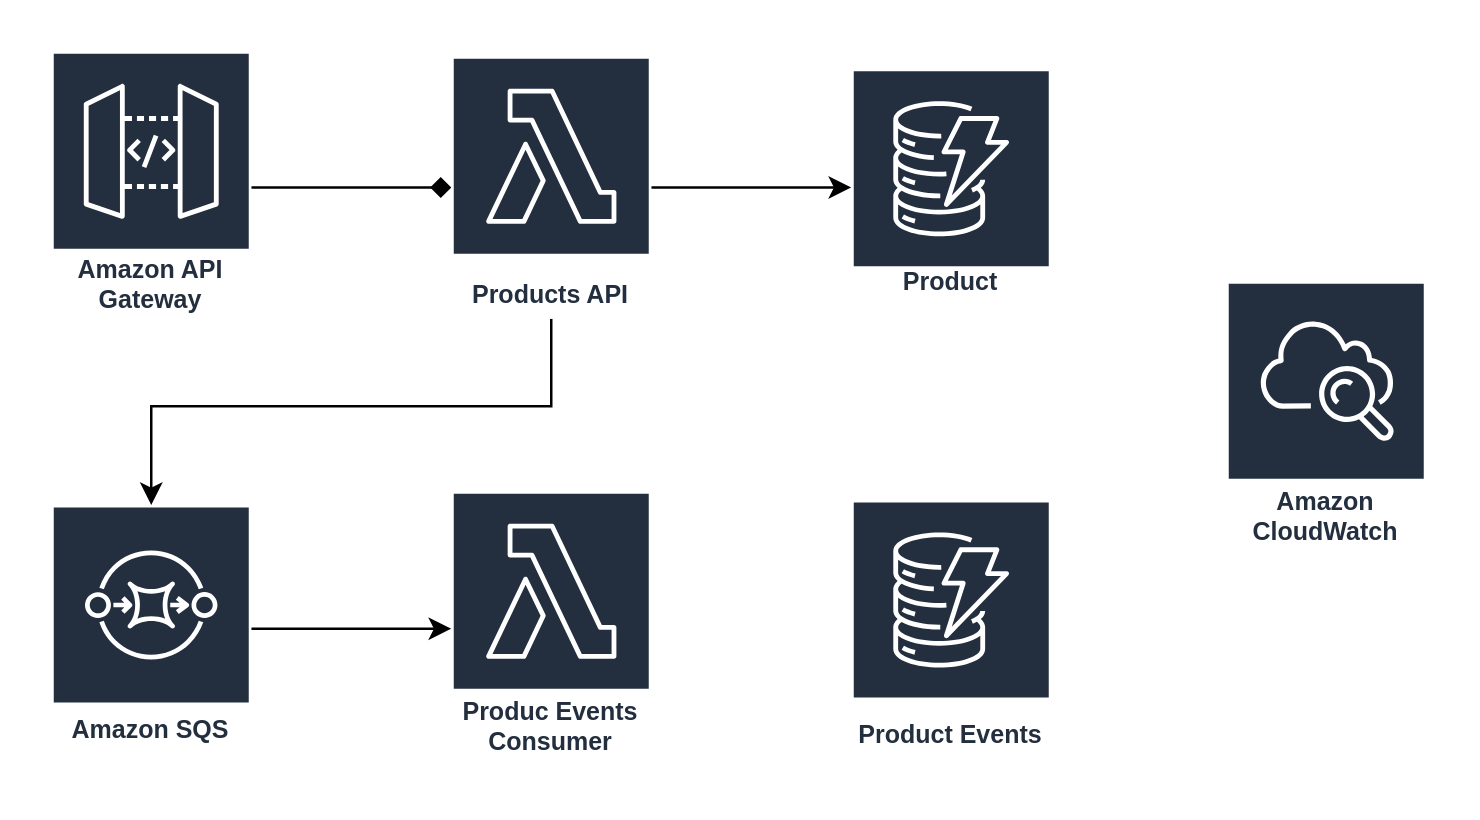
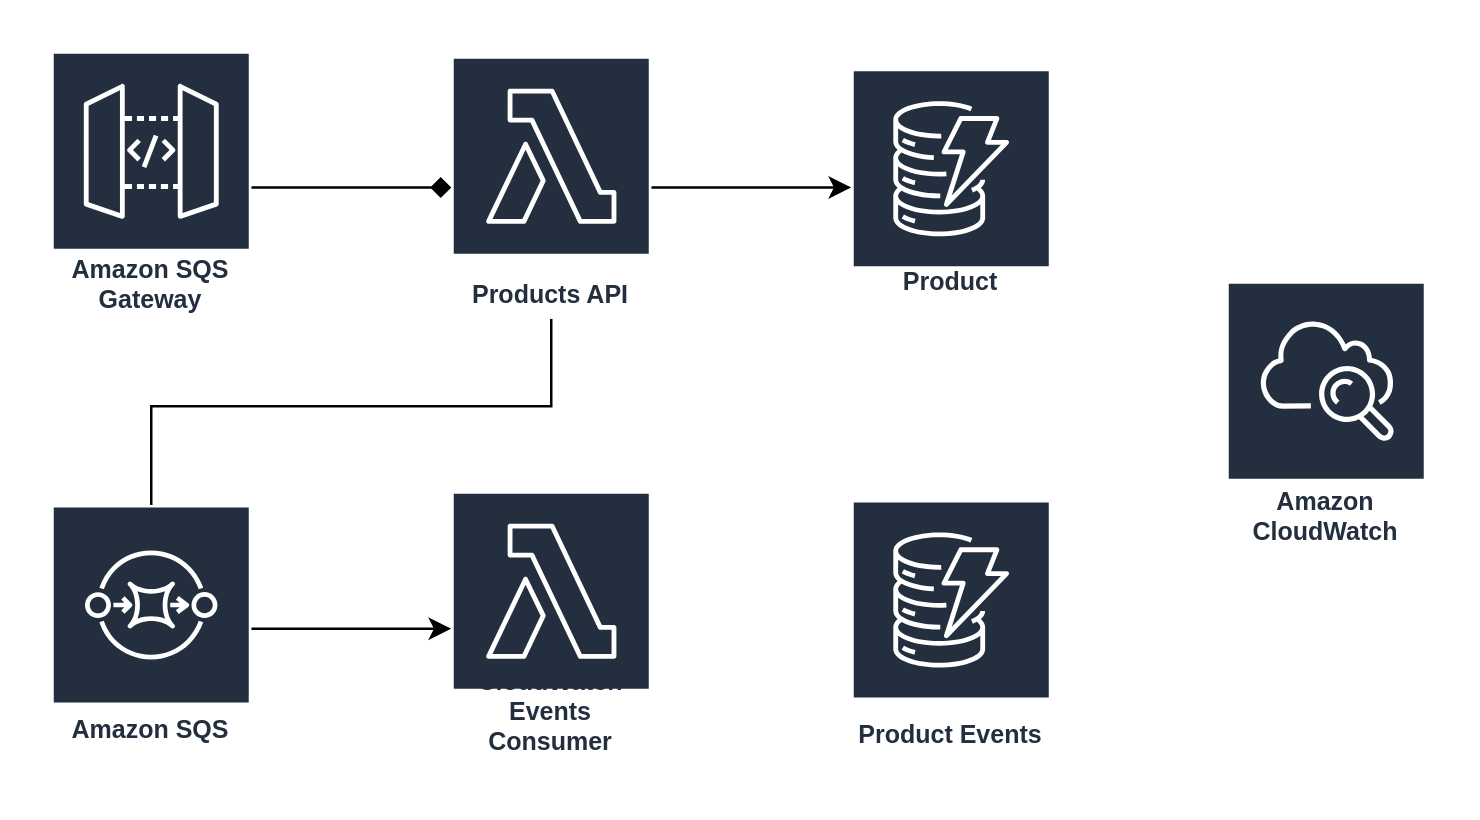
node "Amazon API Gateway": label "Amazon API Gateway" -> "Amazon SQS Gateway"
edge "Products API" -> "Amazon SQS": arrowhead classic -> none
node "Produc Events Consumer": label "Produc Events Consumer" -> "CloudWatch Events Consumer"
